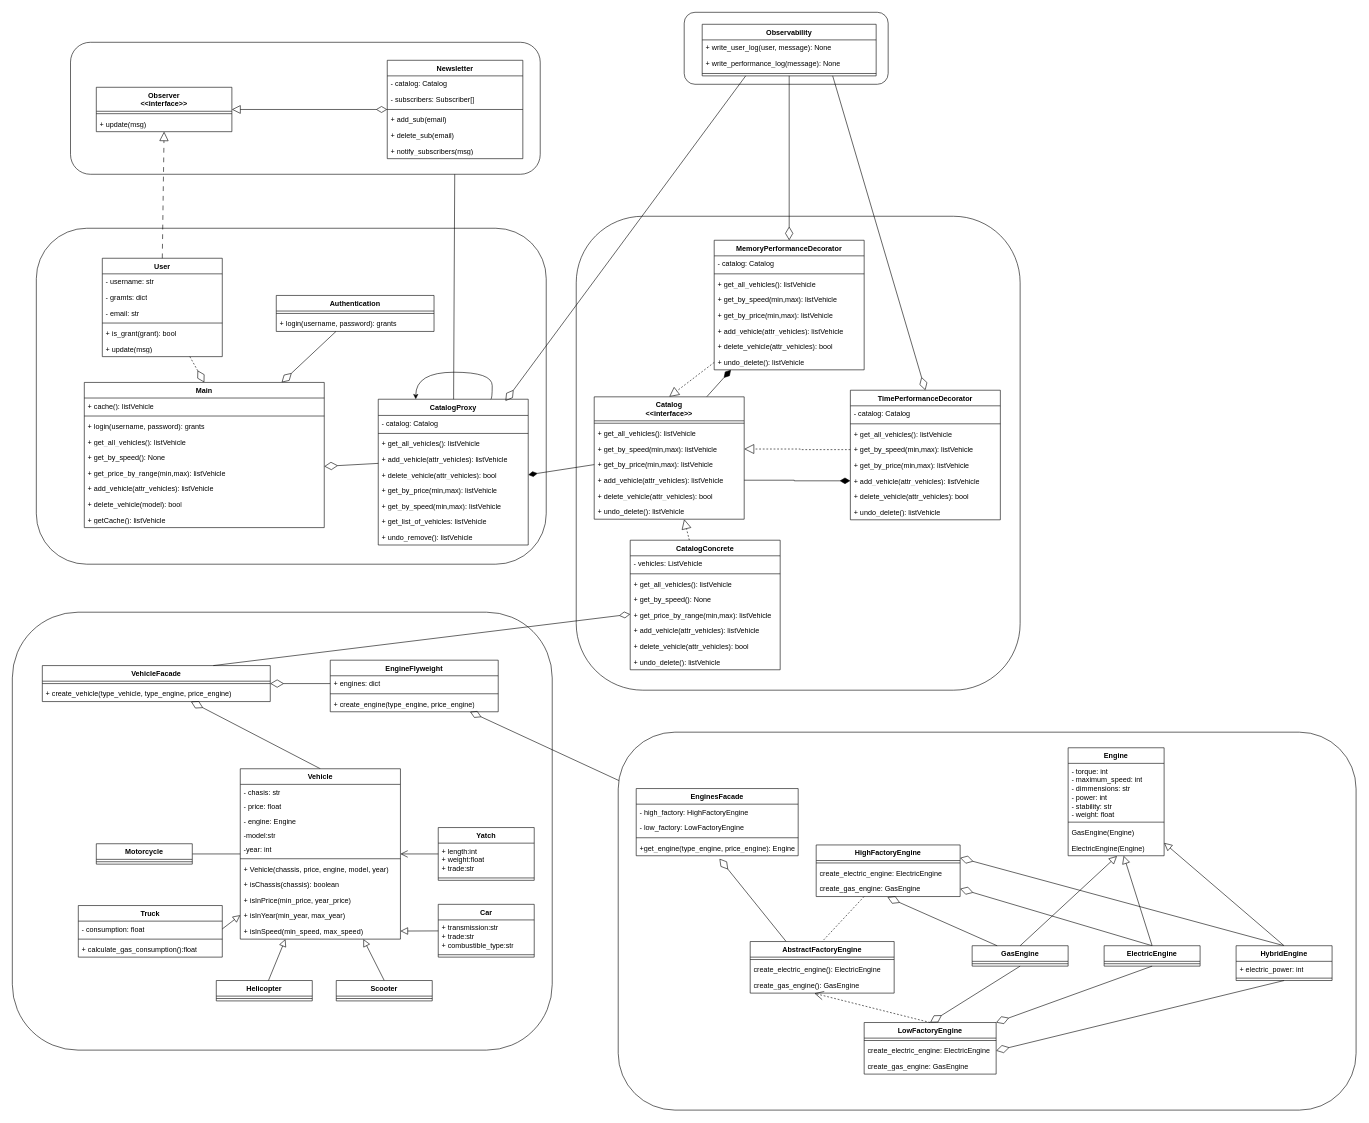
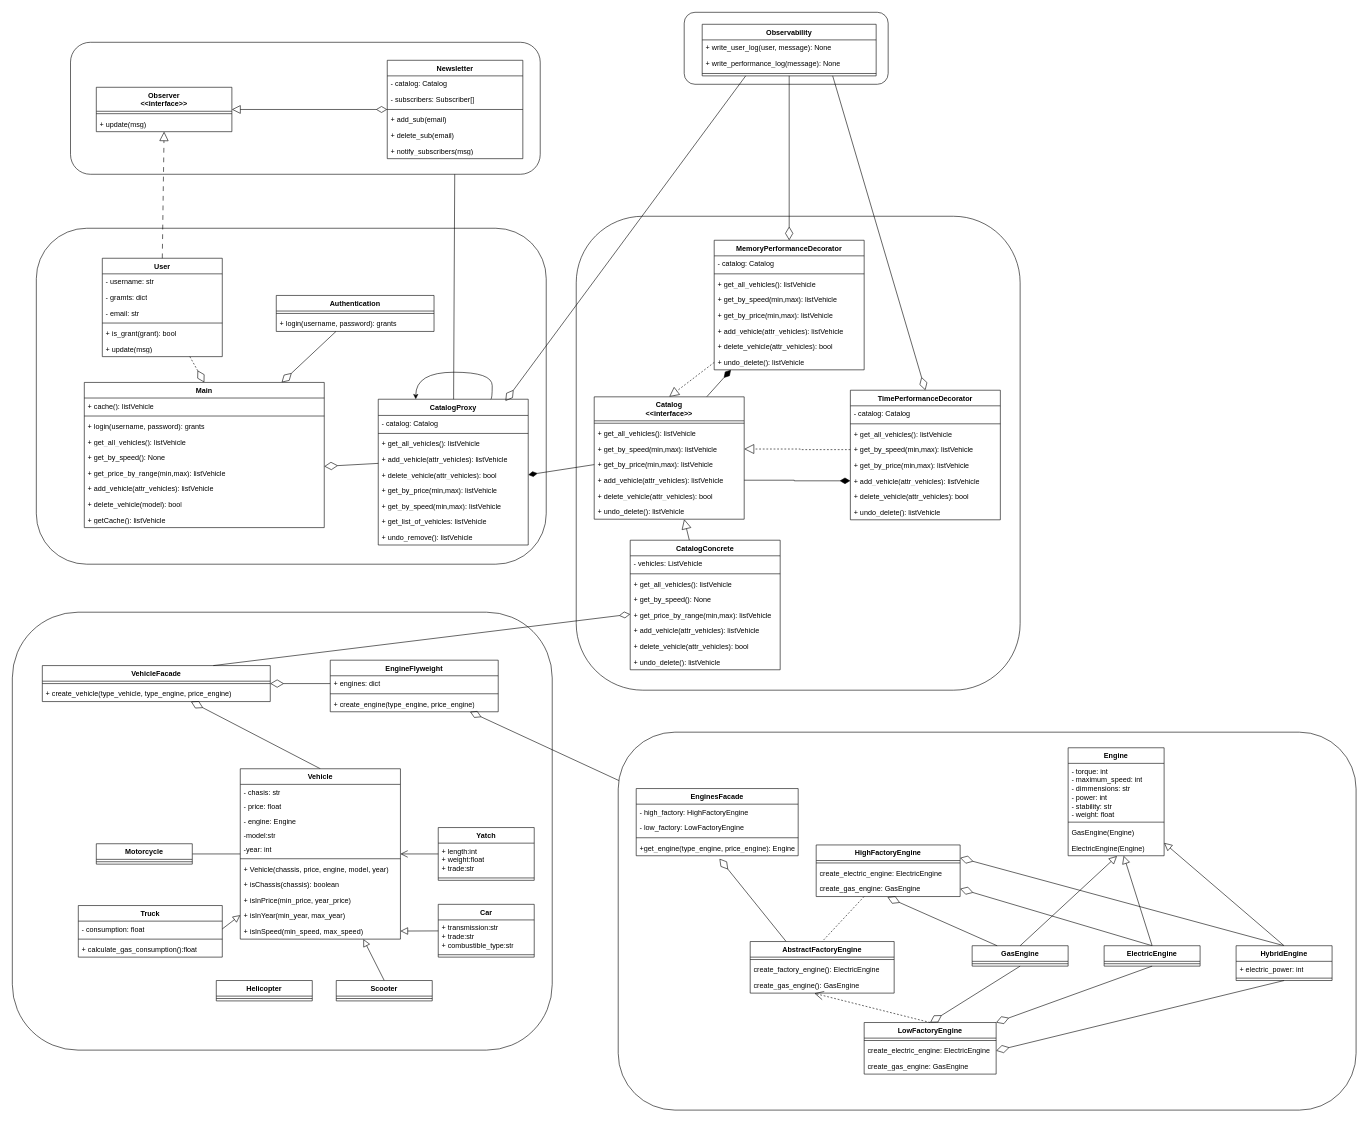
edge "CatalogConcrete" -> "Catalog <<interface>>": style dashed -> solid
edge "Helicopter" -> "Vehicle": removed
node "create_electric_engine(): ElectricEngine": label "create_electric_engine(): ElectricEngine" -> "create_factory_engine(): ElectricEngine"
